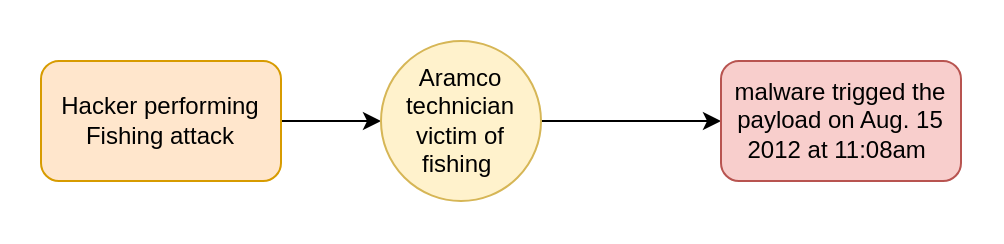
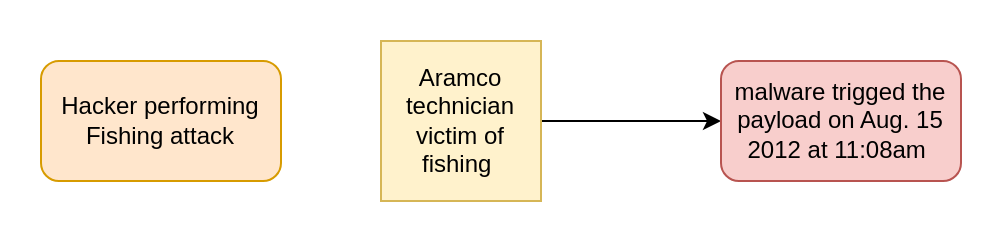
edge "Hacker performing Fishing attack" -> "Aramco technician victim of fishing": removed
node "Aramco technician victim of fishing": shape ellipse -> rectangle
